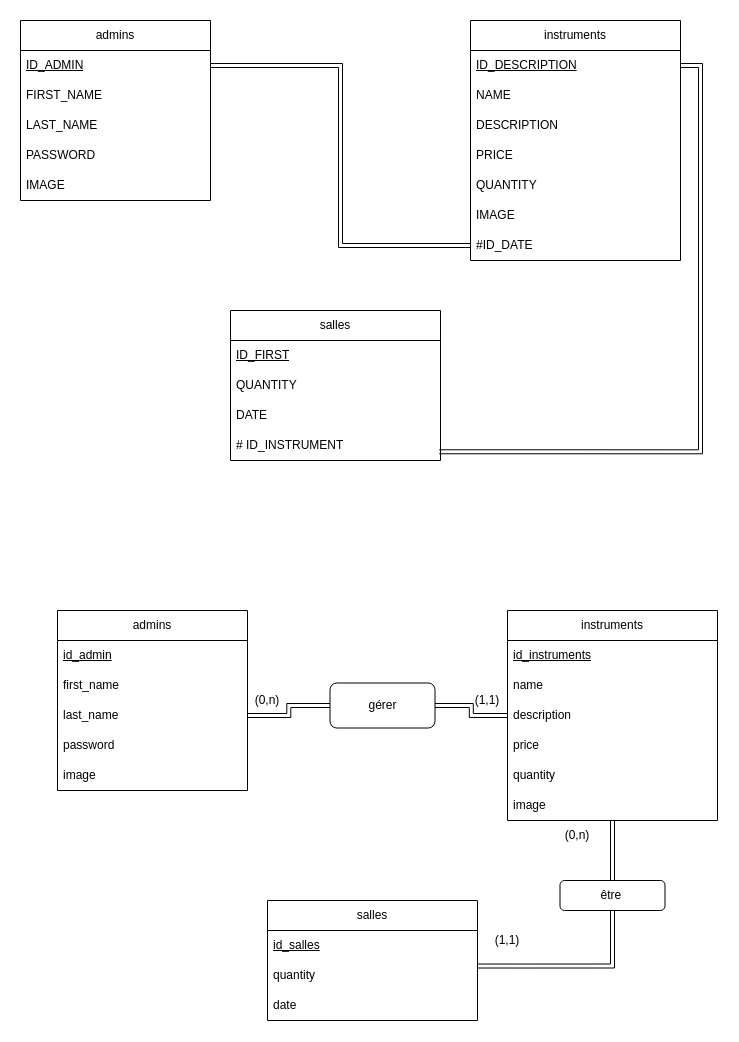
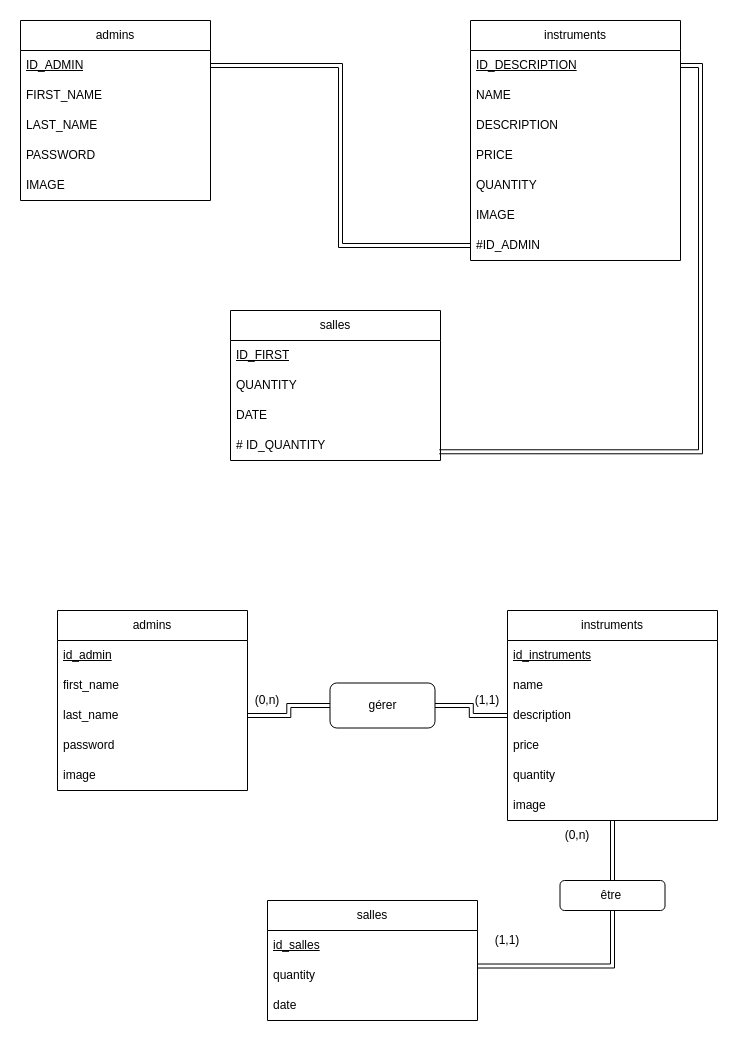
node "#ID_DATE": label "#ID_DATE" -> "#ID_ADMIN"
node "# ID_INSTRUMENT": label "# ID_INSTRUMENT" -> "# ID_QUANTITY"
